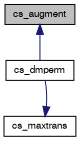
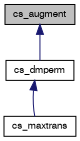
edge "cs_dmperm" -> "cs_maxtrans": reversed
